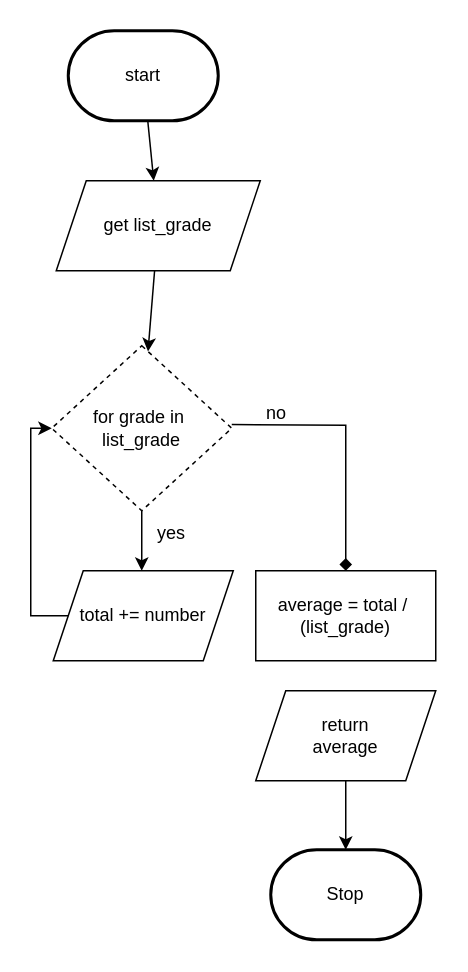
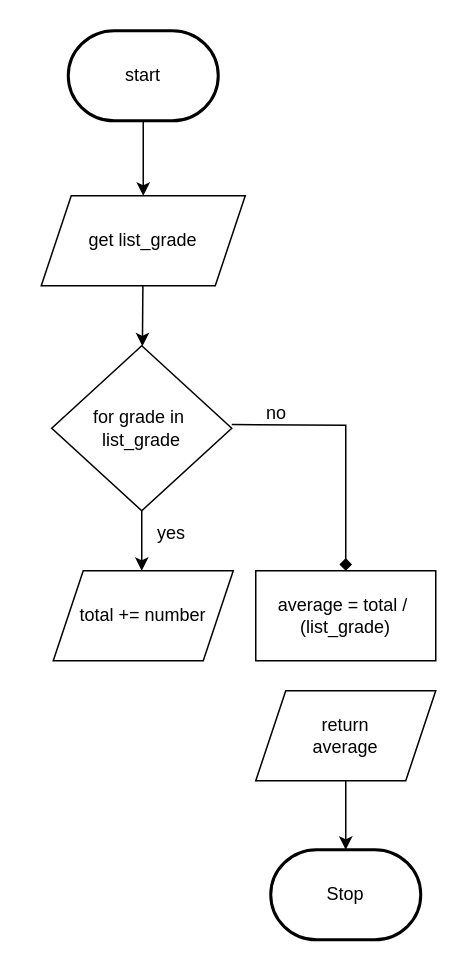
node "get list_grade": moved (158, 226) -> (143, 241)
node "for grade in list_grade": style dashed -> solid
edge "total += number" -> "for grade in list_grade": removed
